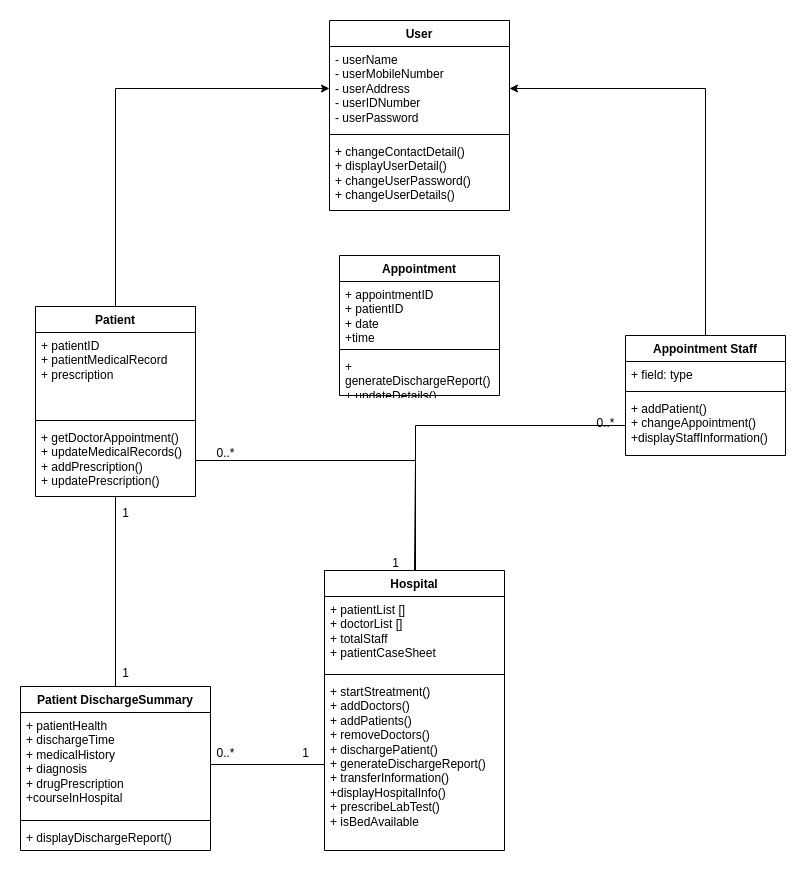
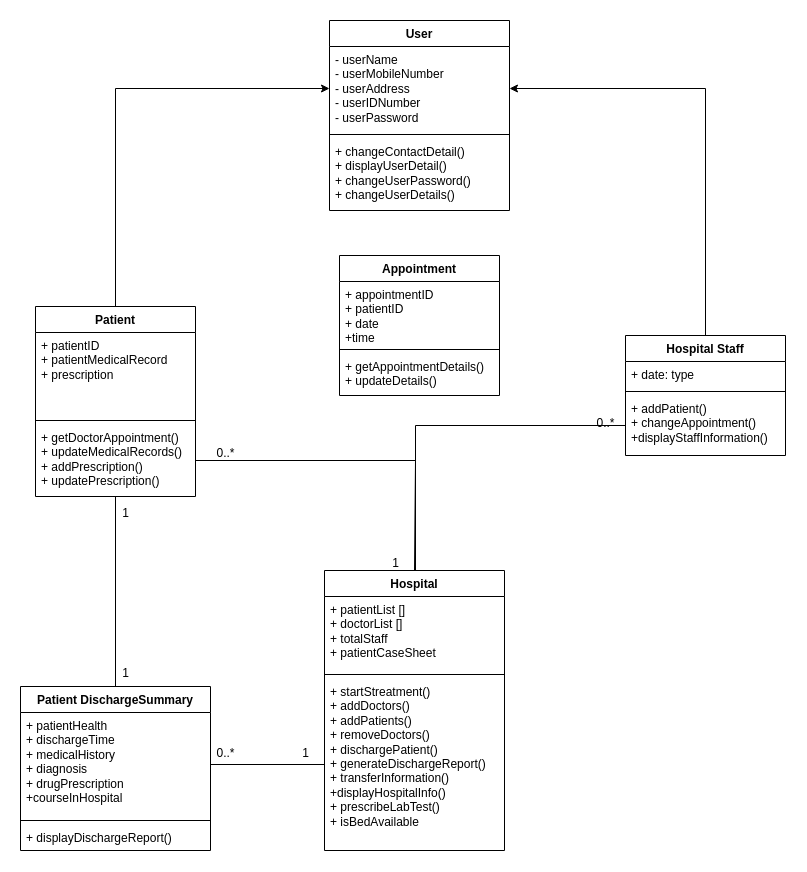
node "Appointment Staff": label "Appointment Staff" -> "Hospital Staff"
node "+ field: type": label "+ field: type" -> "+ date: type"
node "+ generateDischargeReport() + updateDetails()": label "+ generateDischargeReport() + updateDetails()" -> "+ getAppointmentDetails() + updateDetails()"
